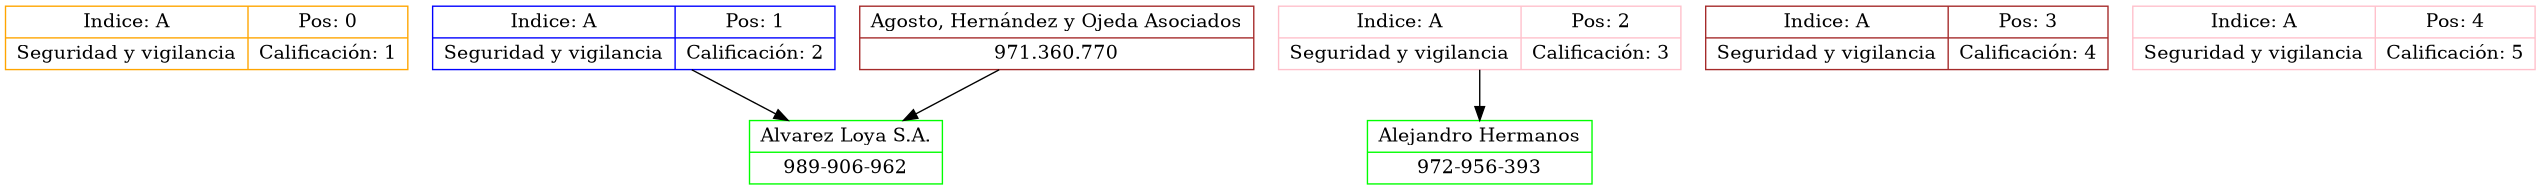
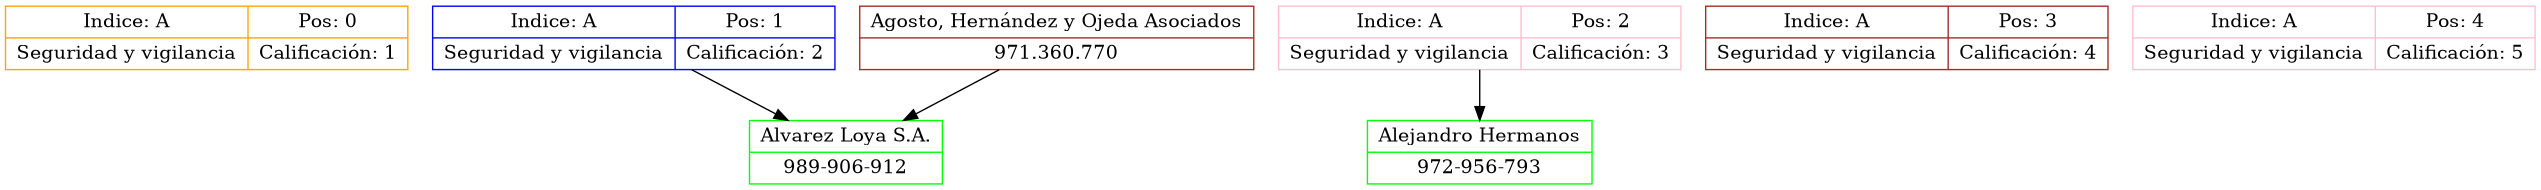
node "Alvarez Loya S.A.": text "989-906-962" -> "989-906-912"
node "Alejandro Hermanos": text "972-956-393" -> "972-956-793"
